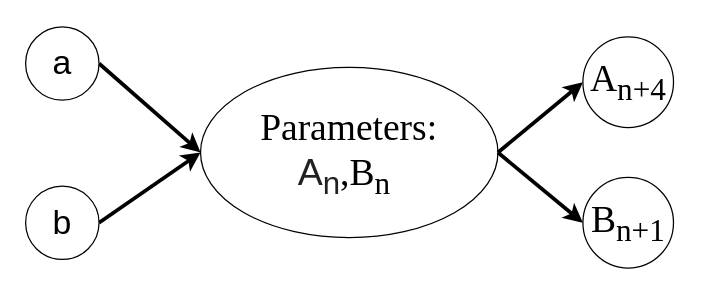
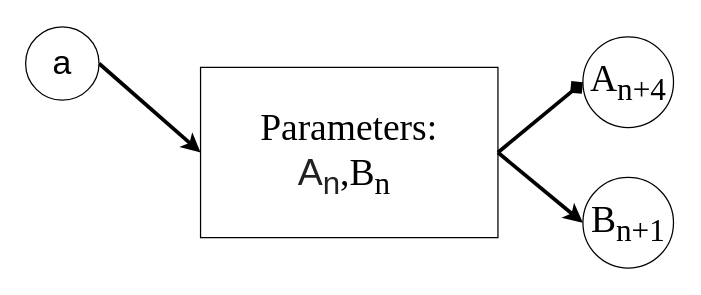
edge "Parameters: An,Bn" -> "An+4": arrowhead classic -> diamond
node "Parameters: An,Bn": shape ellipse -> rectangle
edge "b" -> "Parameters: An,Bn": removed
node "b": removed
